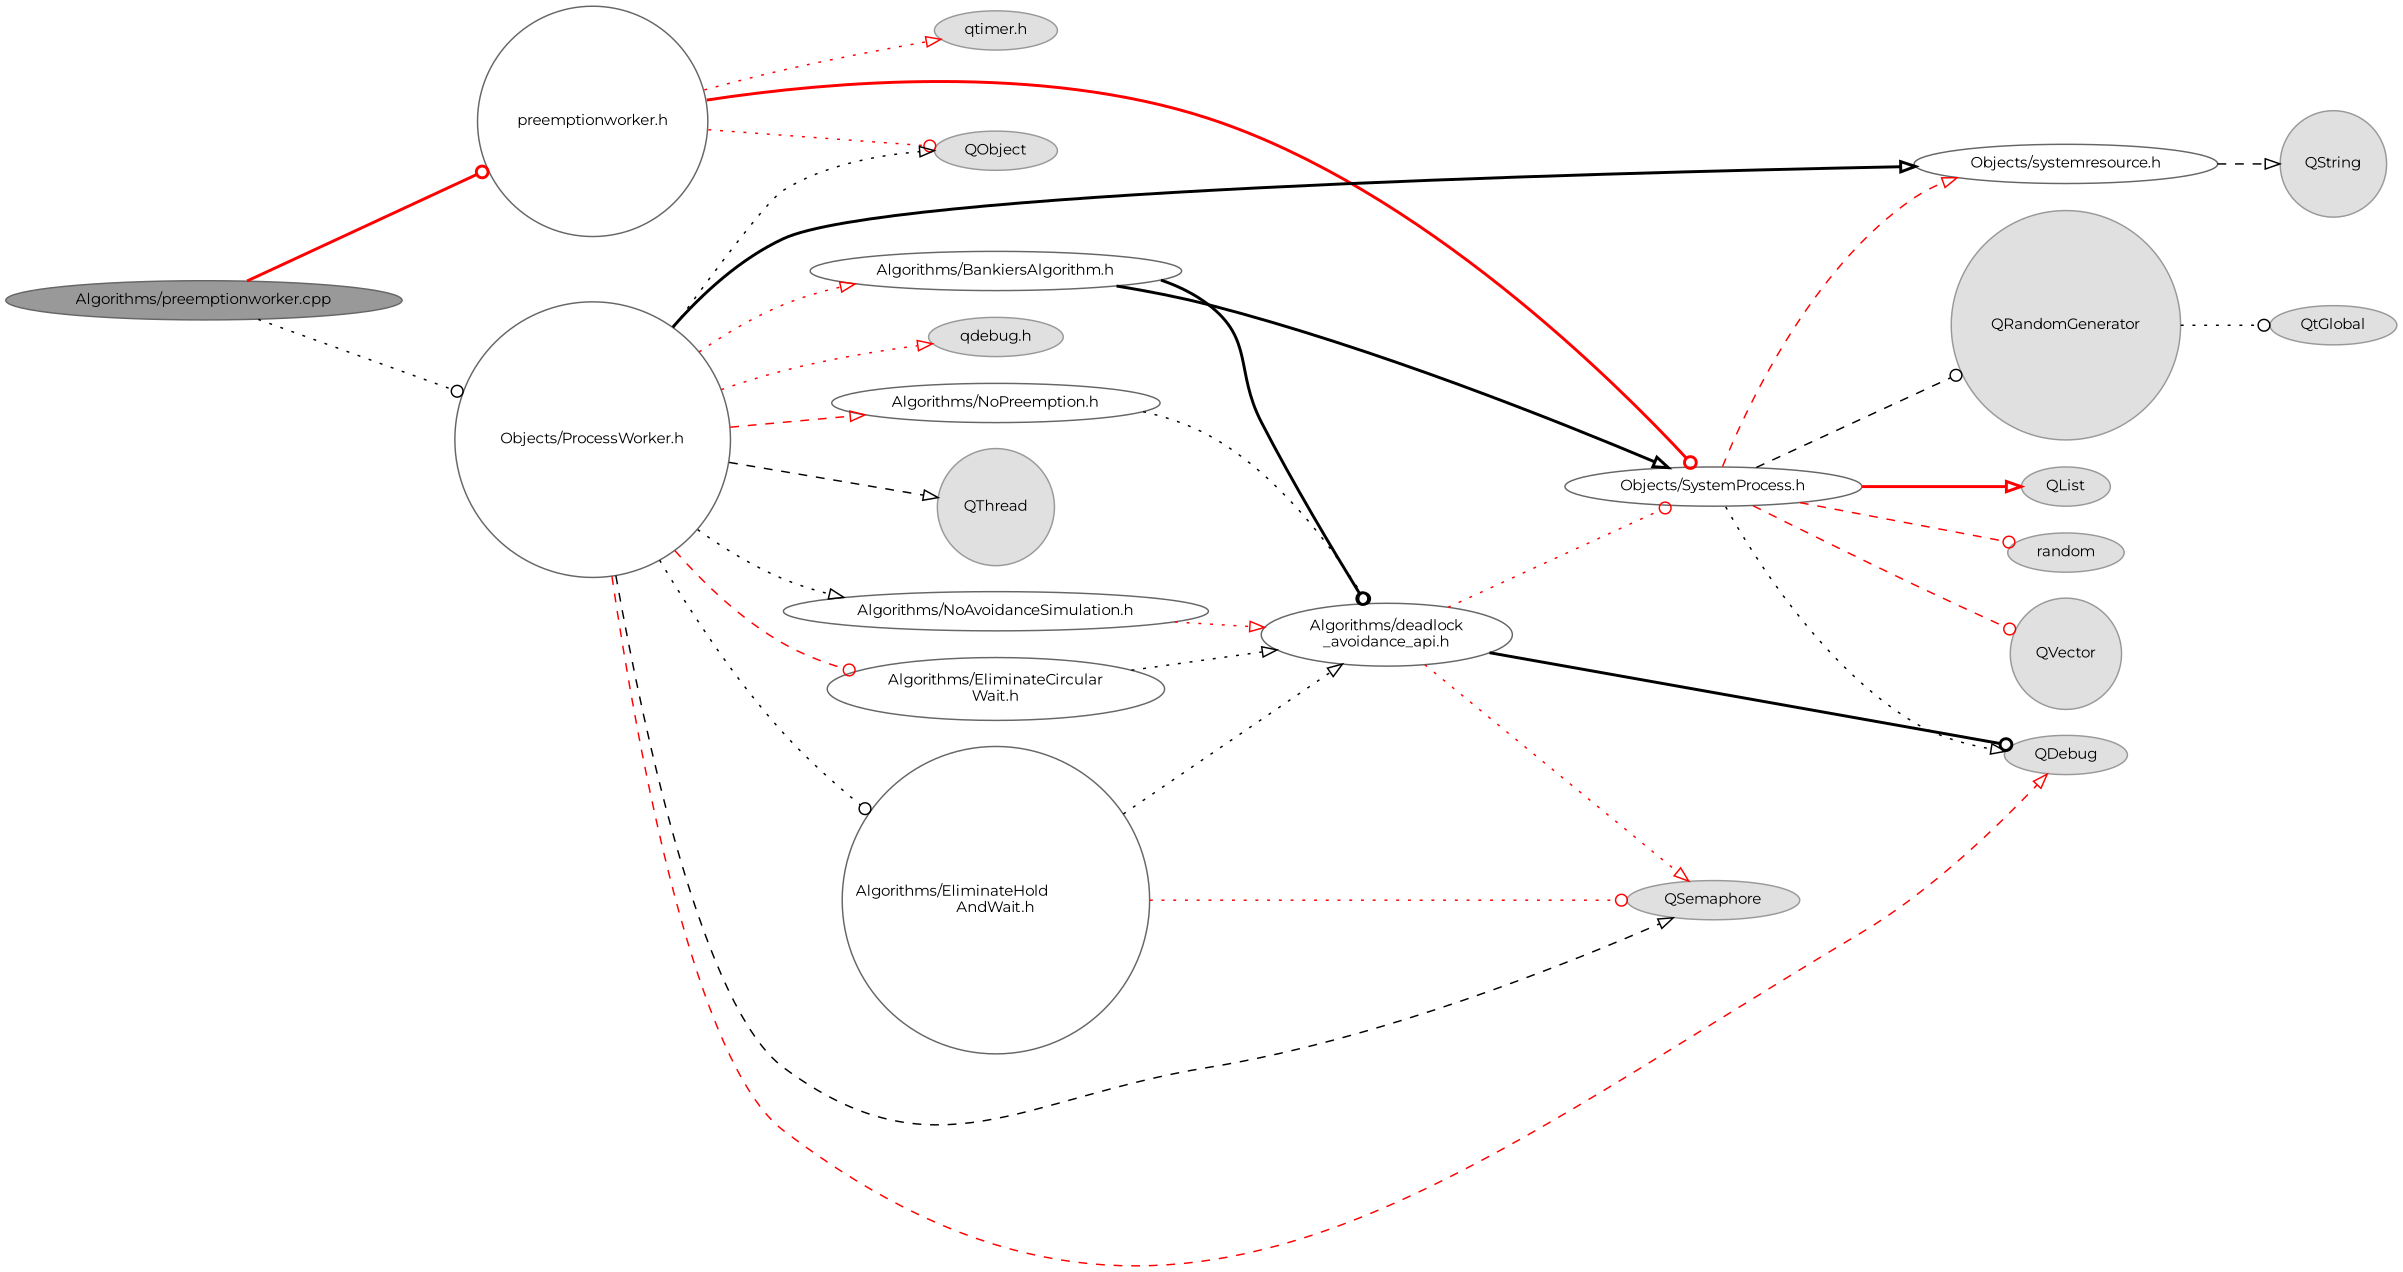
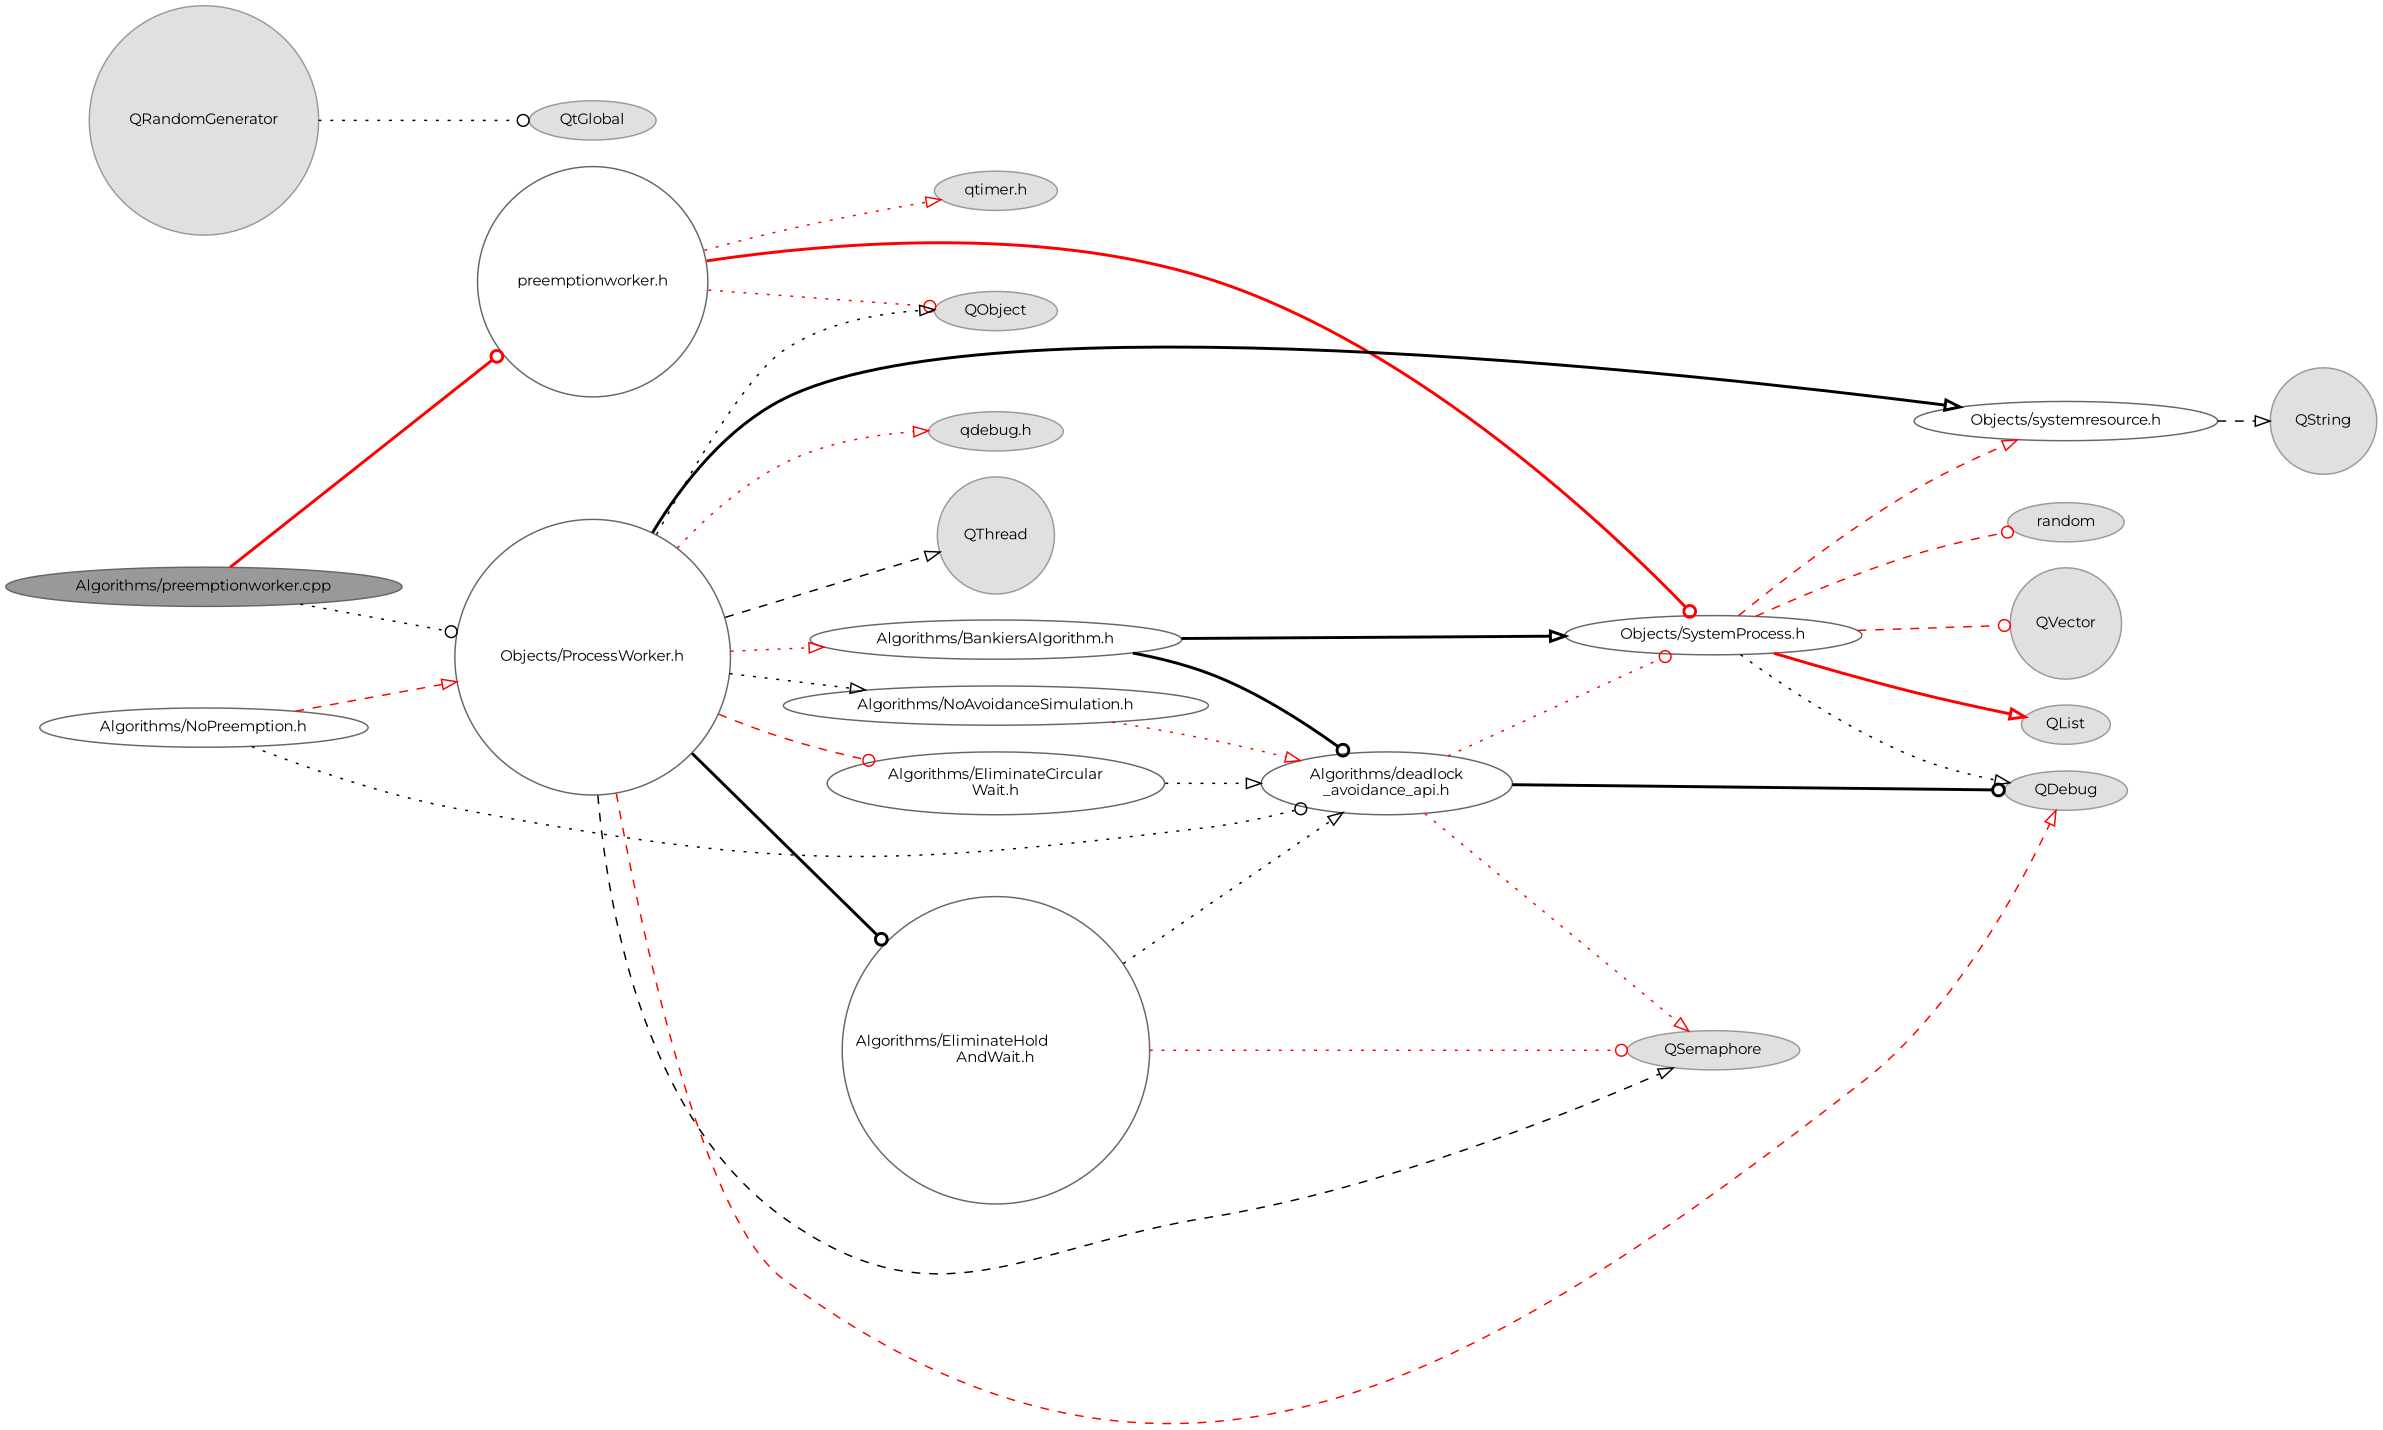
edge "Objects/ProcessWorker.h" -> "Algorithms/NoPreemption.h": reversed
edge "Objects/SystemProcess.h" -> "QRandomGenerator": removed
edge "Objects/ProcessWorker.h" -> "Algorithms/EliminateHold AndWait.h": style dotted -> bold
